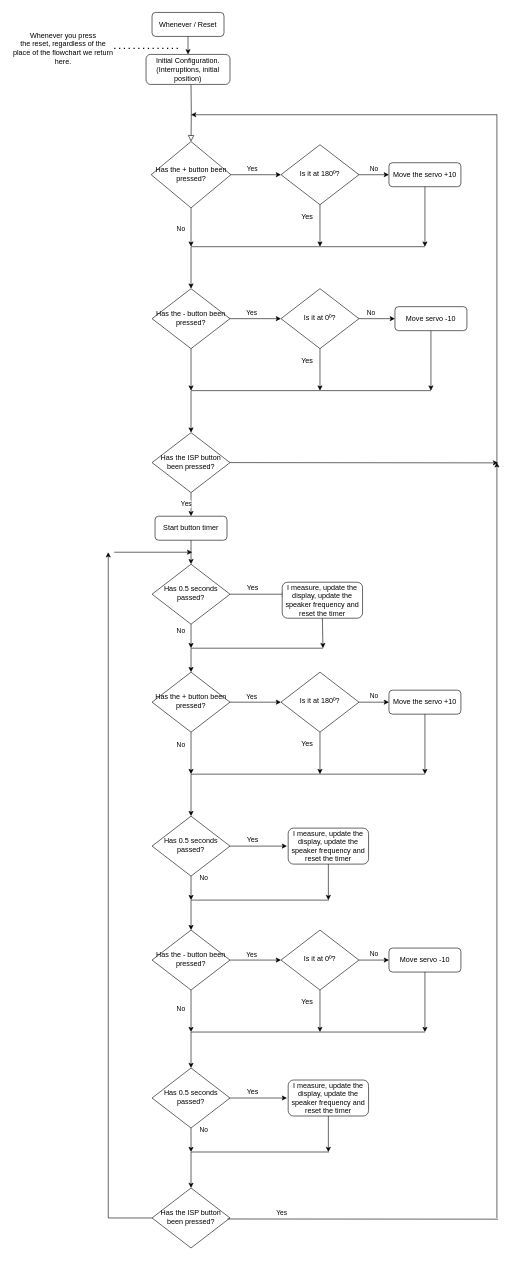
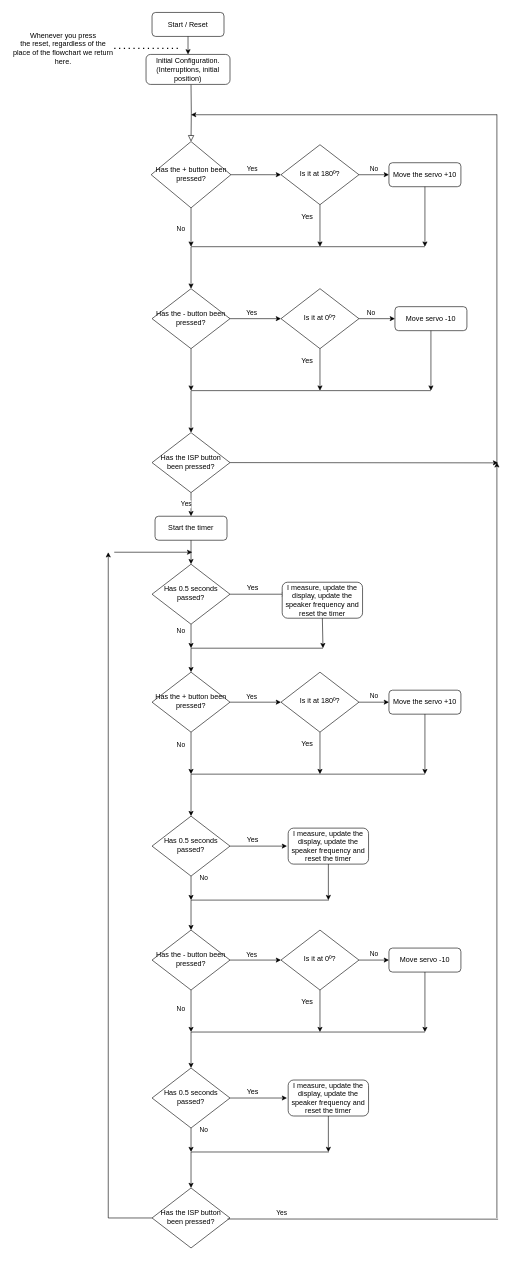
node "Whenever / Reset": label "Whenever / Reset" -> "Start / Reset"
node "Start button timer": label "Start button timer" -> "Start the timer"
